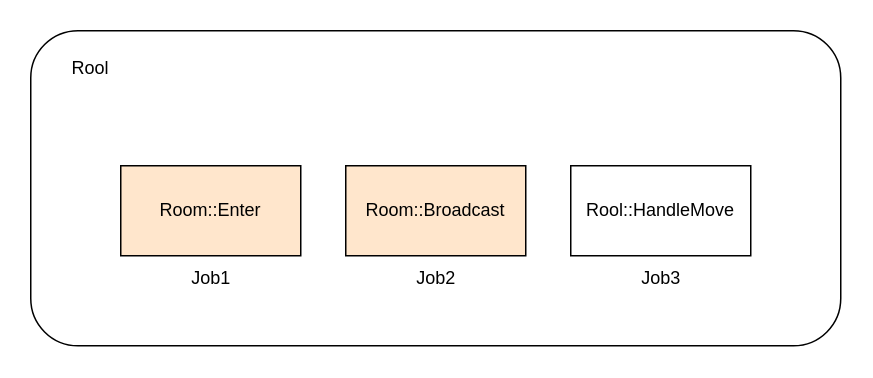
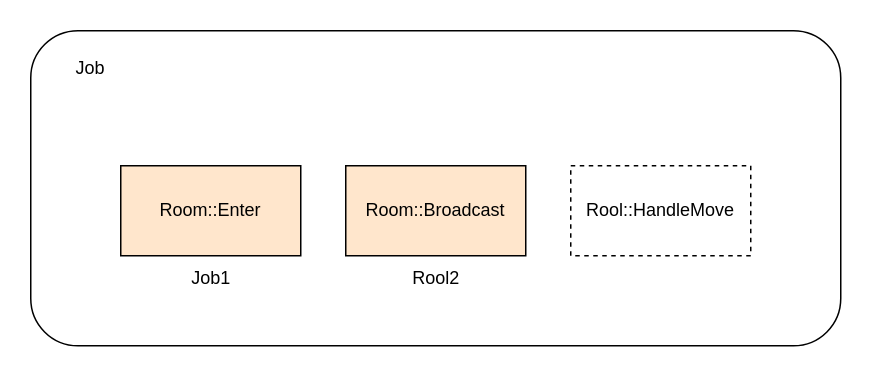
node "Rool": label "Rool" -> "Job"
node "Rool::HandleMove": style solid -> dashed
node "Job2": label "Job2" -> "Rool2"
node "Job3": removed
